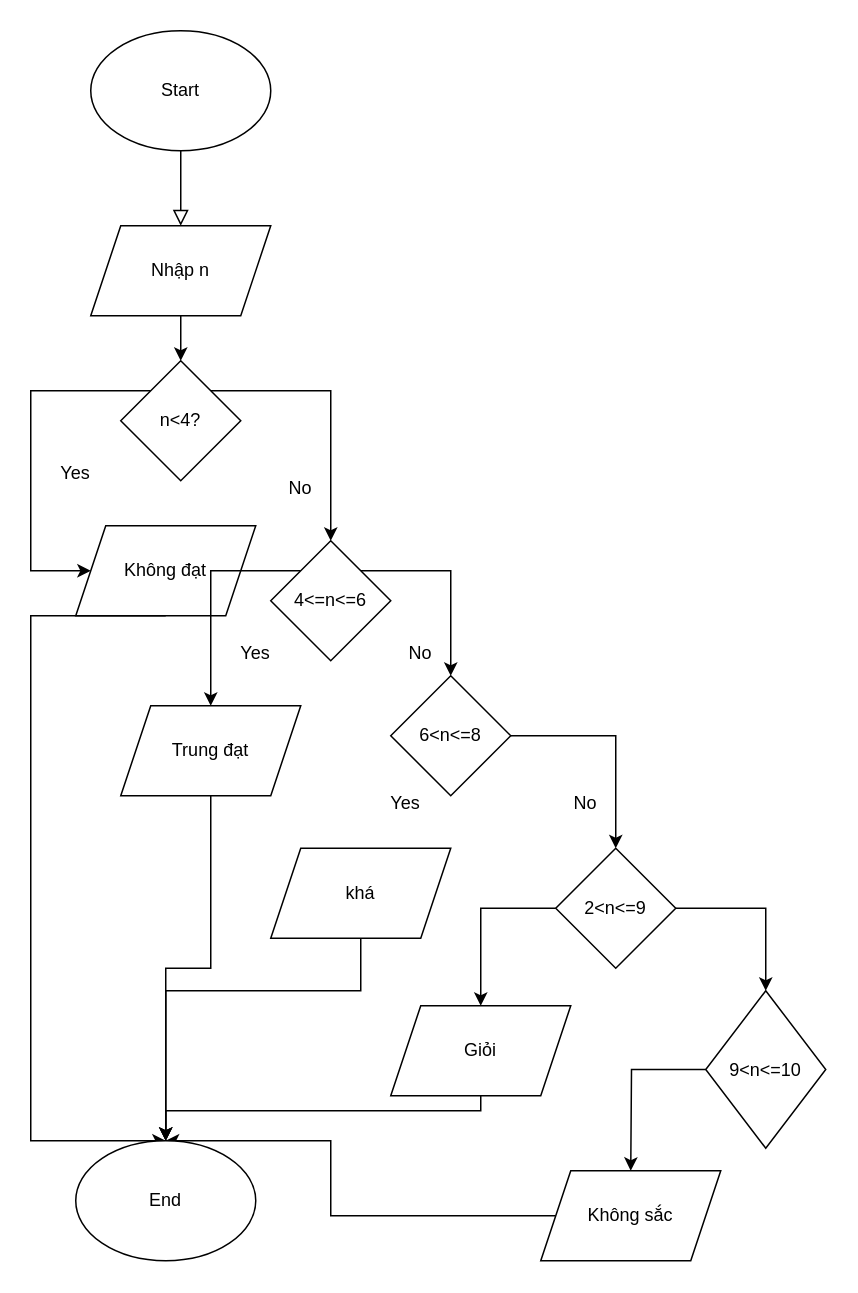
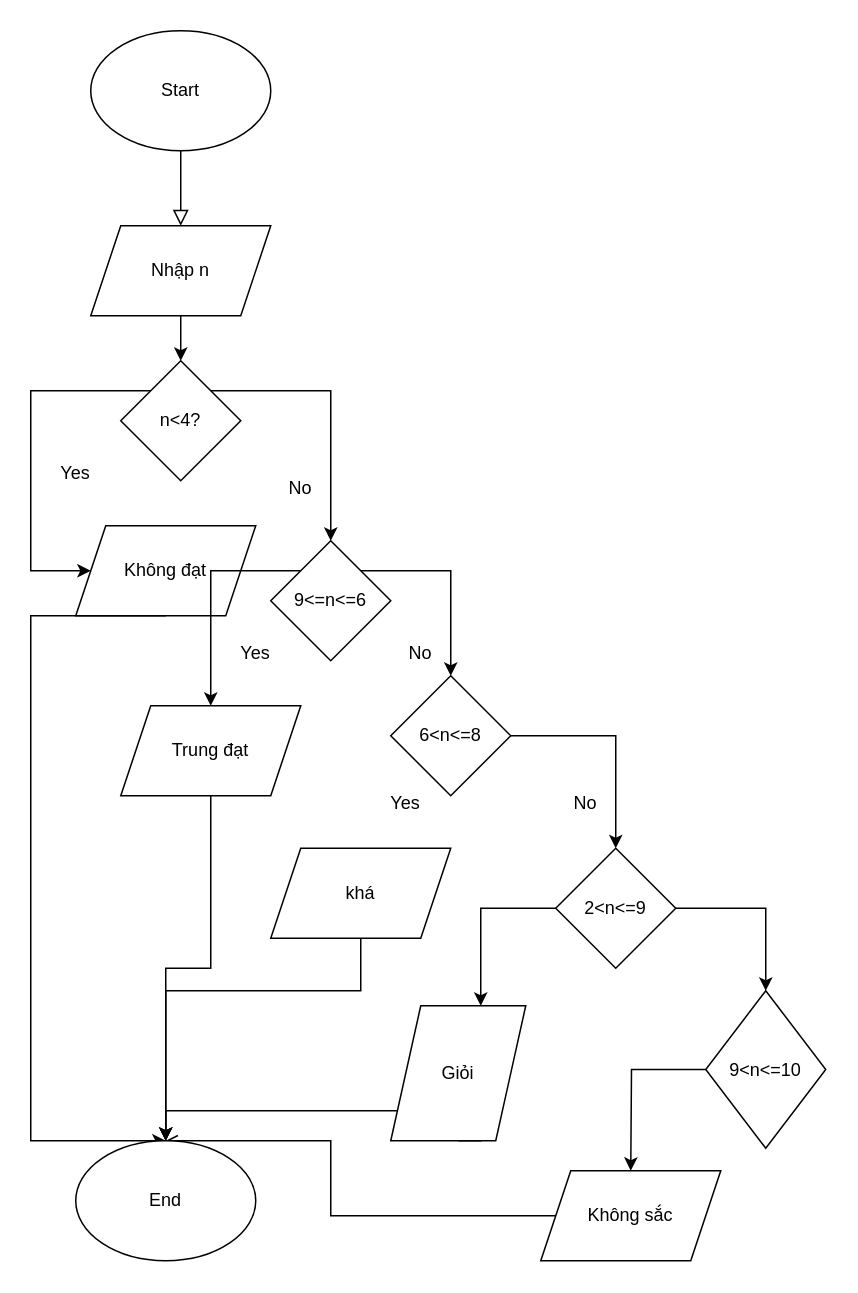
node "4<=n<=6": label "4<=n<=6" -> "9<=n<=6"
node "Giỏi": size 180x90 -> 135x135
edge "Không sắc" -> "End": arrowhead classic -> open
